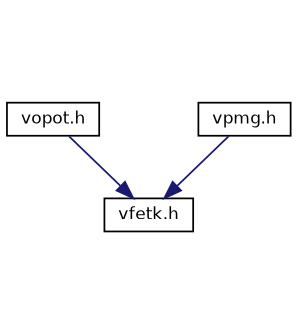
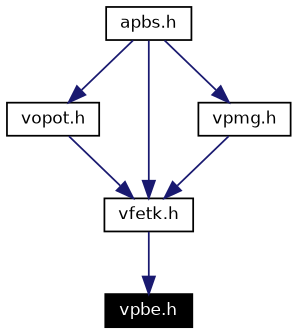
node "apbs.h": added
node "vpbe.h": added
